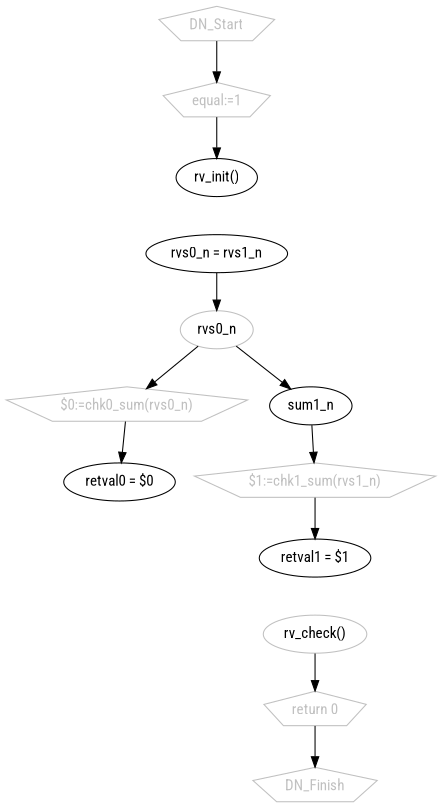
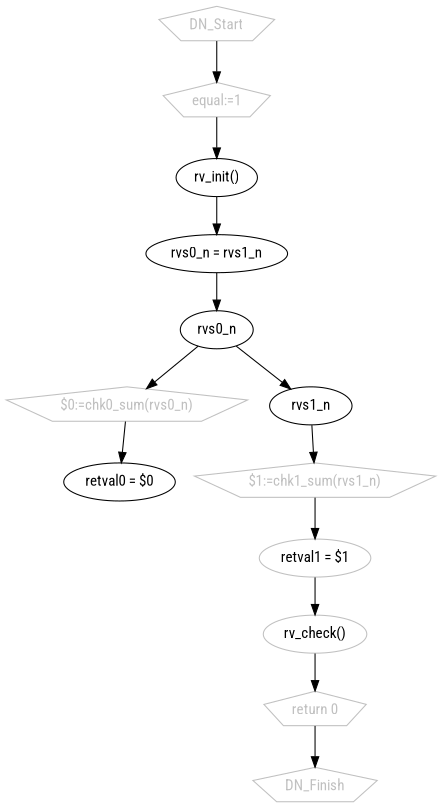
edge "rv_init()" -> "rvs0_n = rvs1_n": added
node "rvs0_n": color grey -> black
node "sum1_n": label "sum1_n" -> "rvs1_n"
node "retval1 = $1": color black -> grey
edge "retval1 = $1" -> "rv_check()": added
